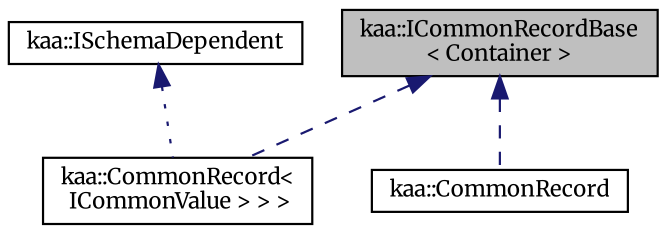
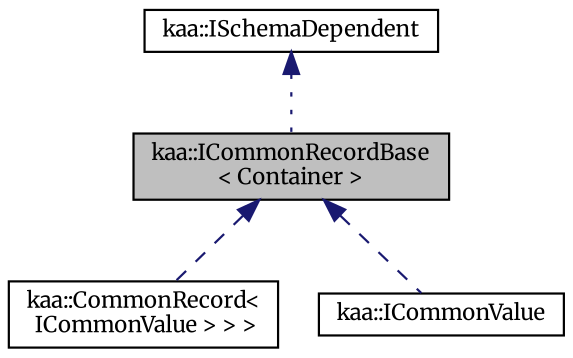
edge "kaa::CommonRecord< ICommonValue > > >" -> "kaa::ISchemaDependent": now "kaa::ICommonRecordBase < Container >" -> "kaa::ISchemaDependent"
node "kaa::CommonRecord": label "kaa::CommonRecord" -> "kaa::ICommonValue"
